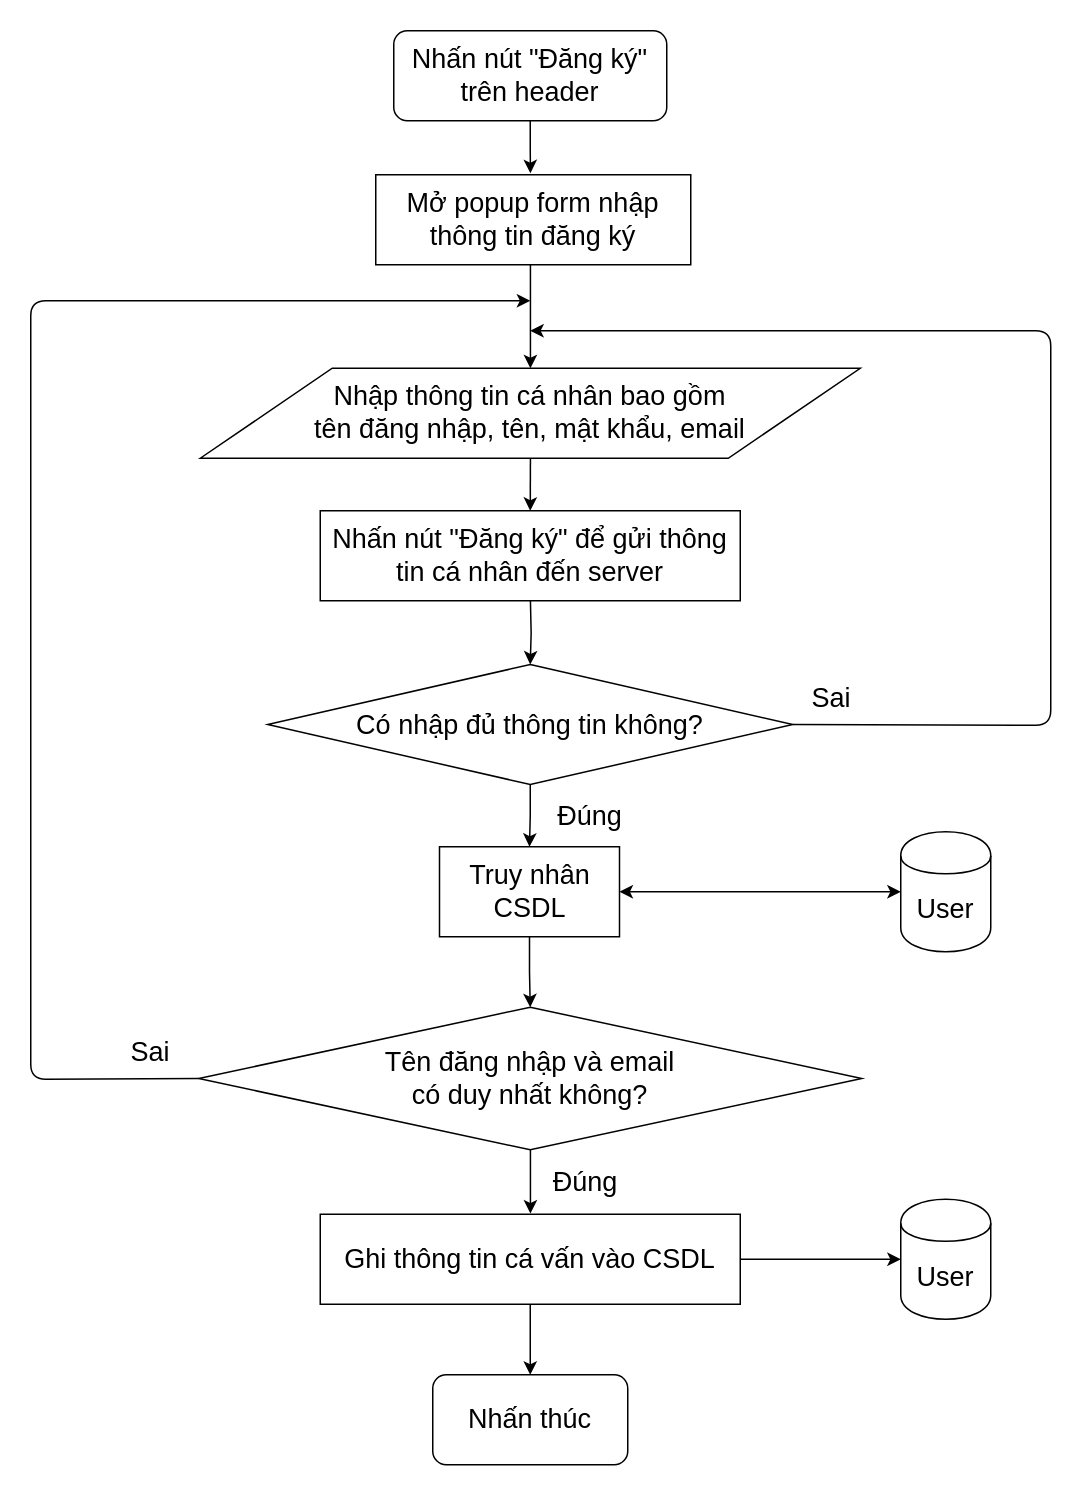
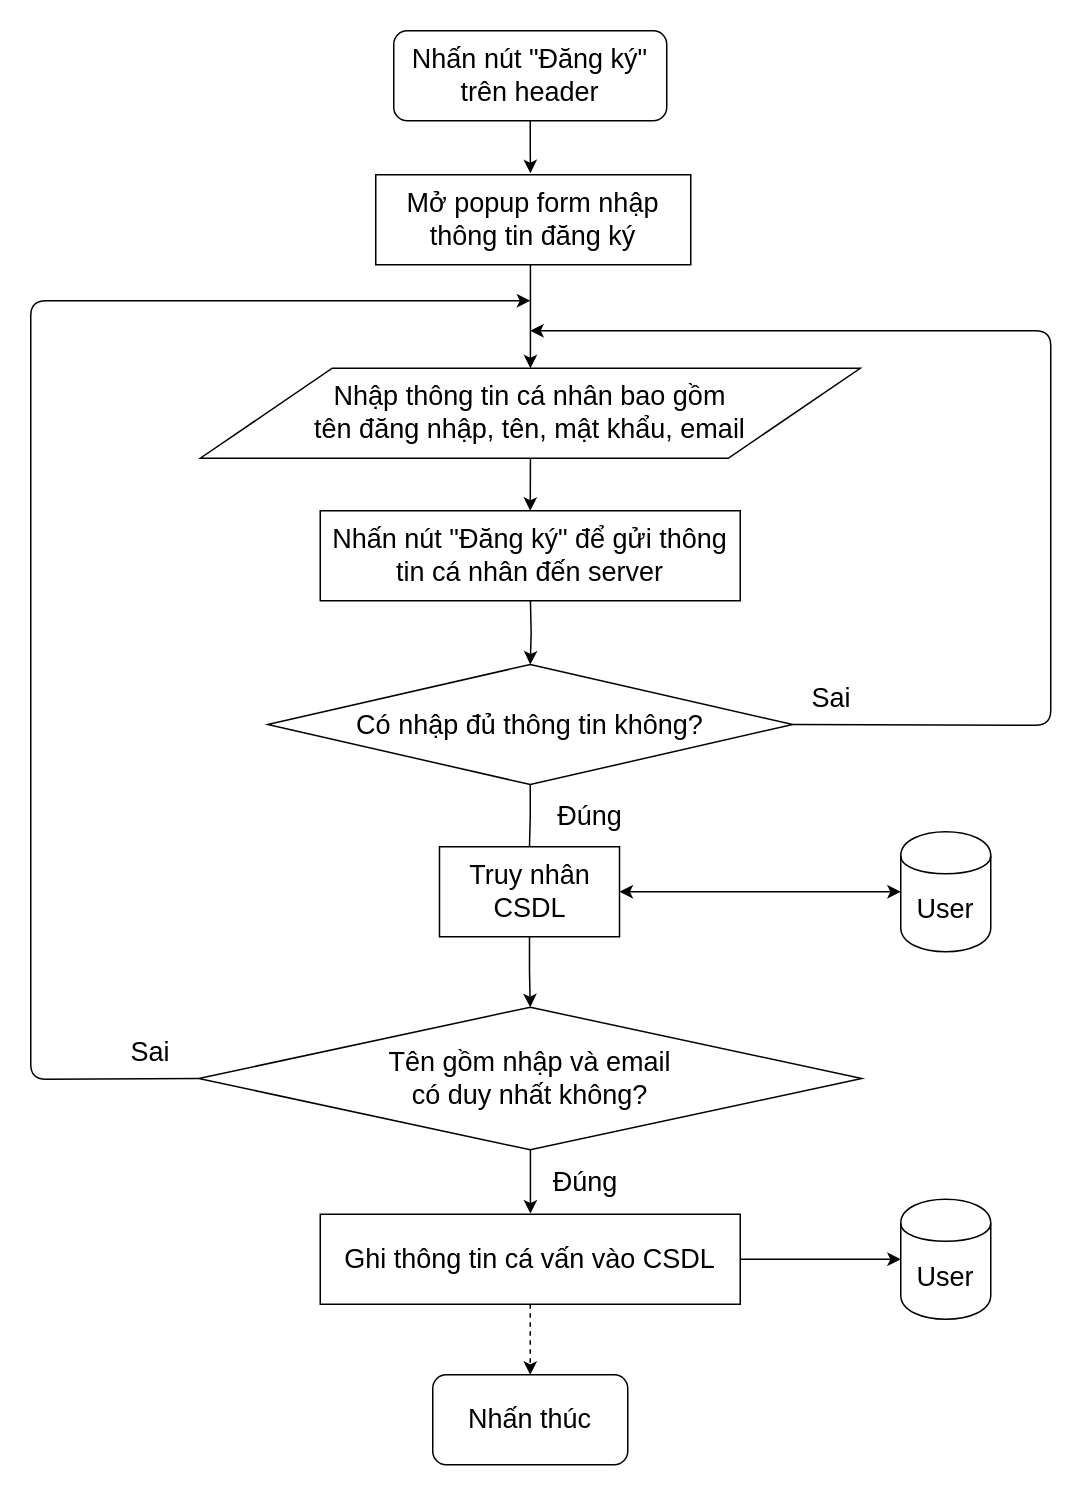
edge "Có nhập đủ thông tin không?" -> "Truy nhân CSDL": arrowhead classic -> none
node "Tên đăng nhập và email có duy nhất không?": label "Tên đăng nhập và email có duy nhất không?" -> "Tên gồm nhập và email có duy nhất không?"
edge "Ghi thông tin cá vấn vào CSDL" -> "Nhấn thúc": style solid -> dashed
